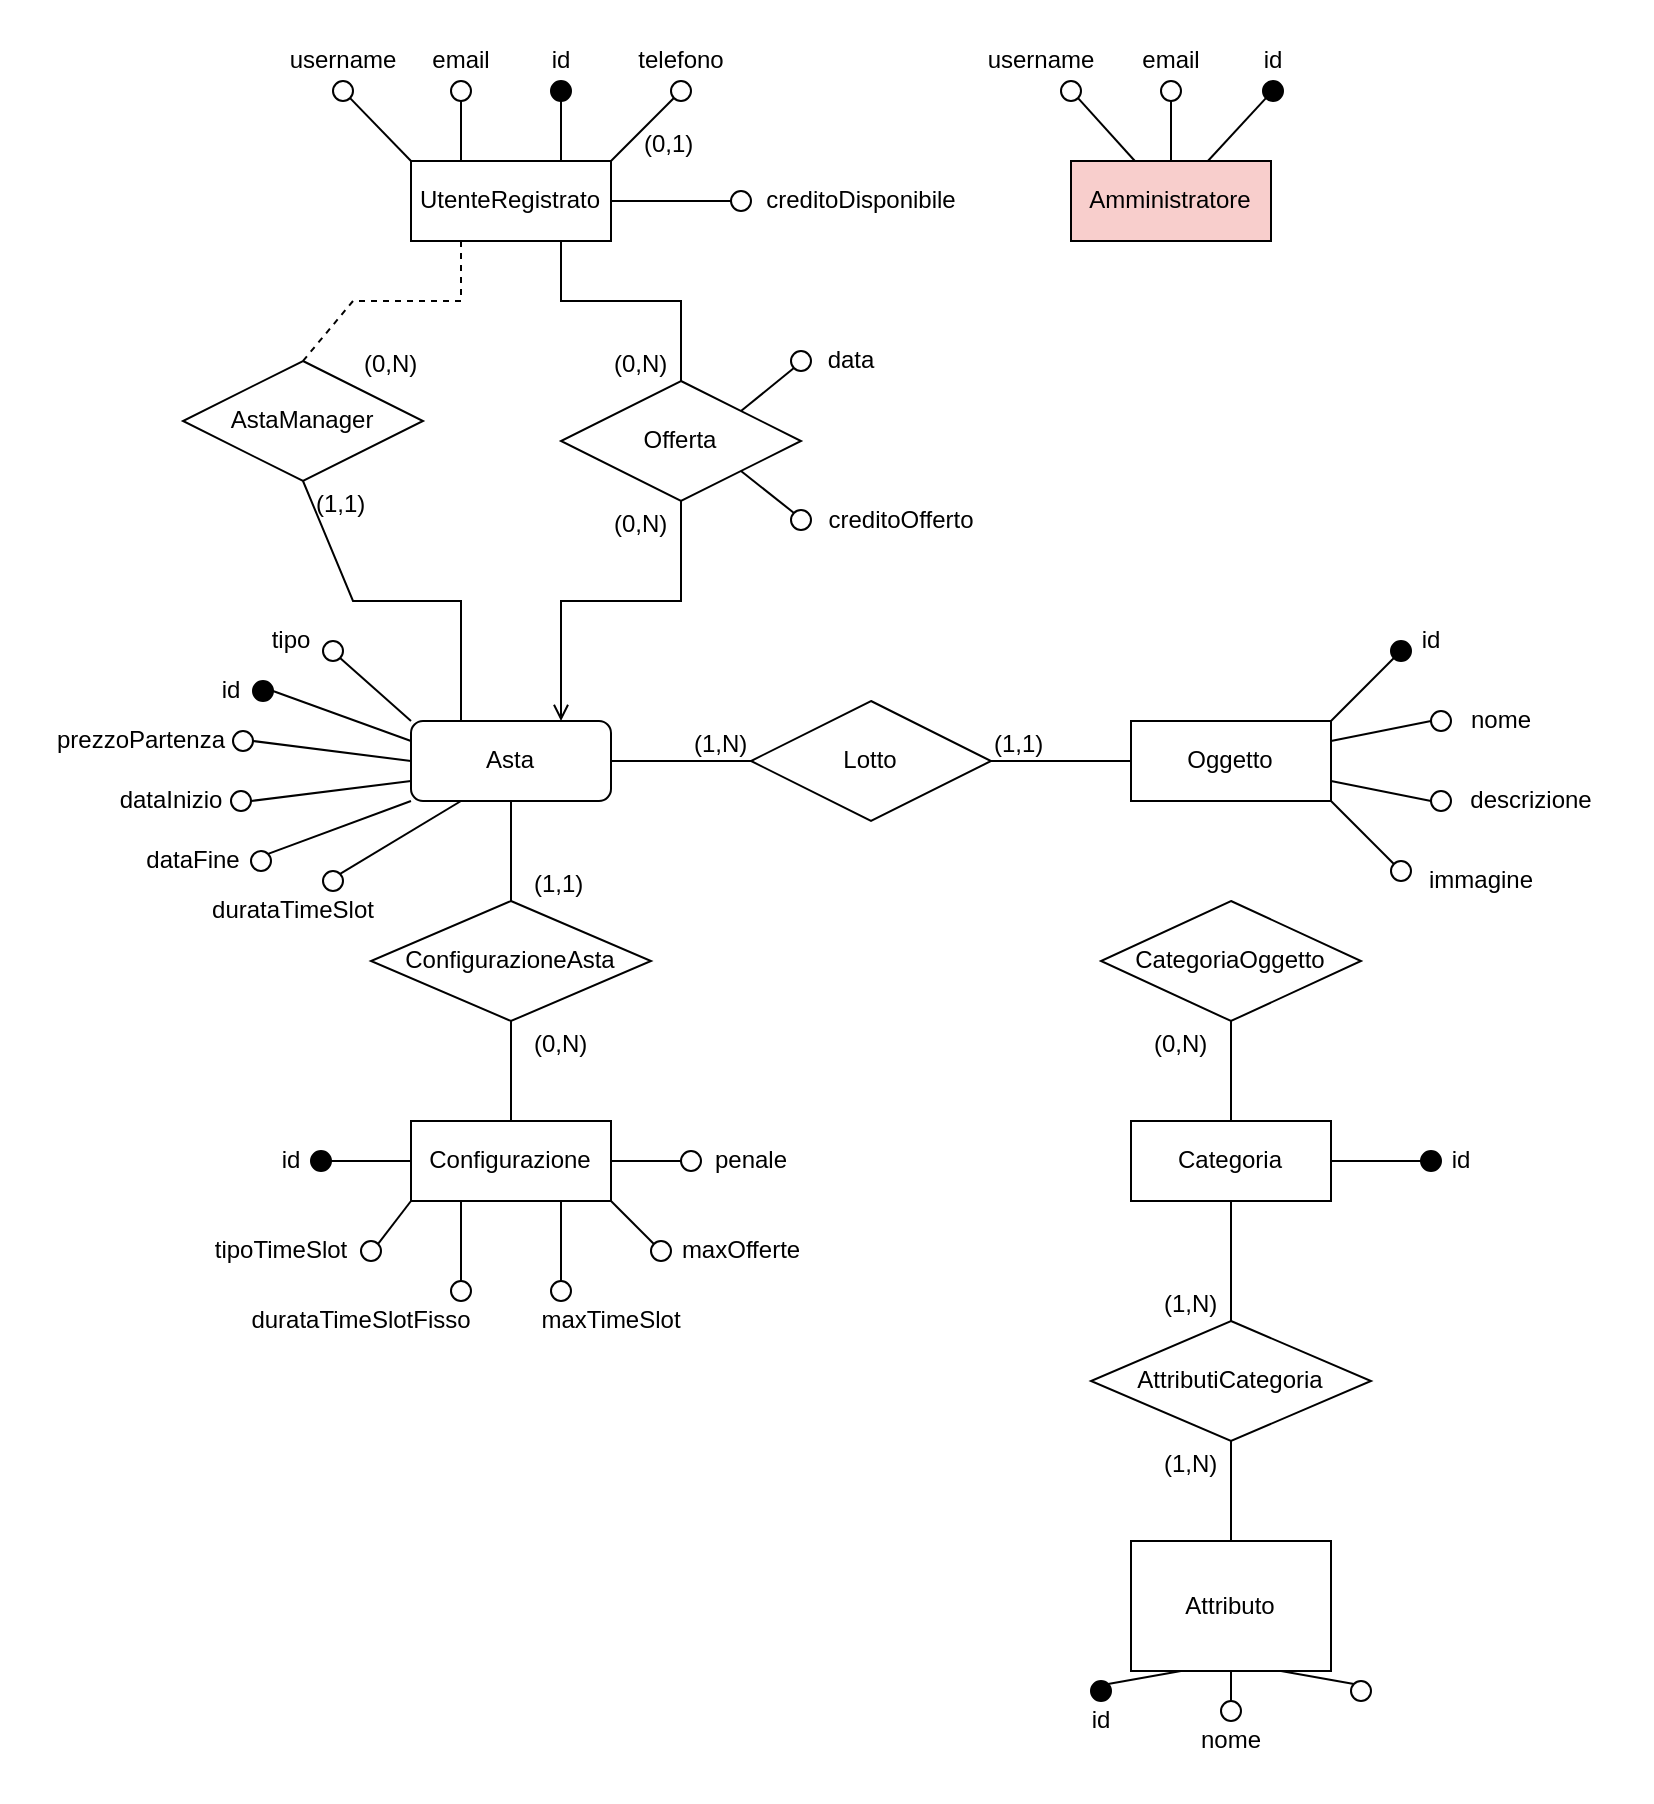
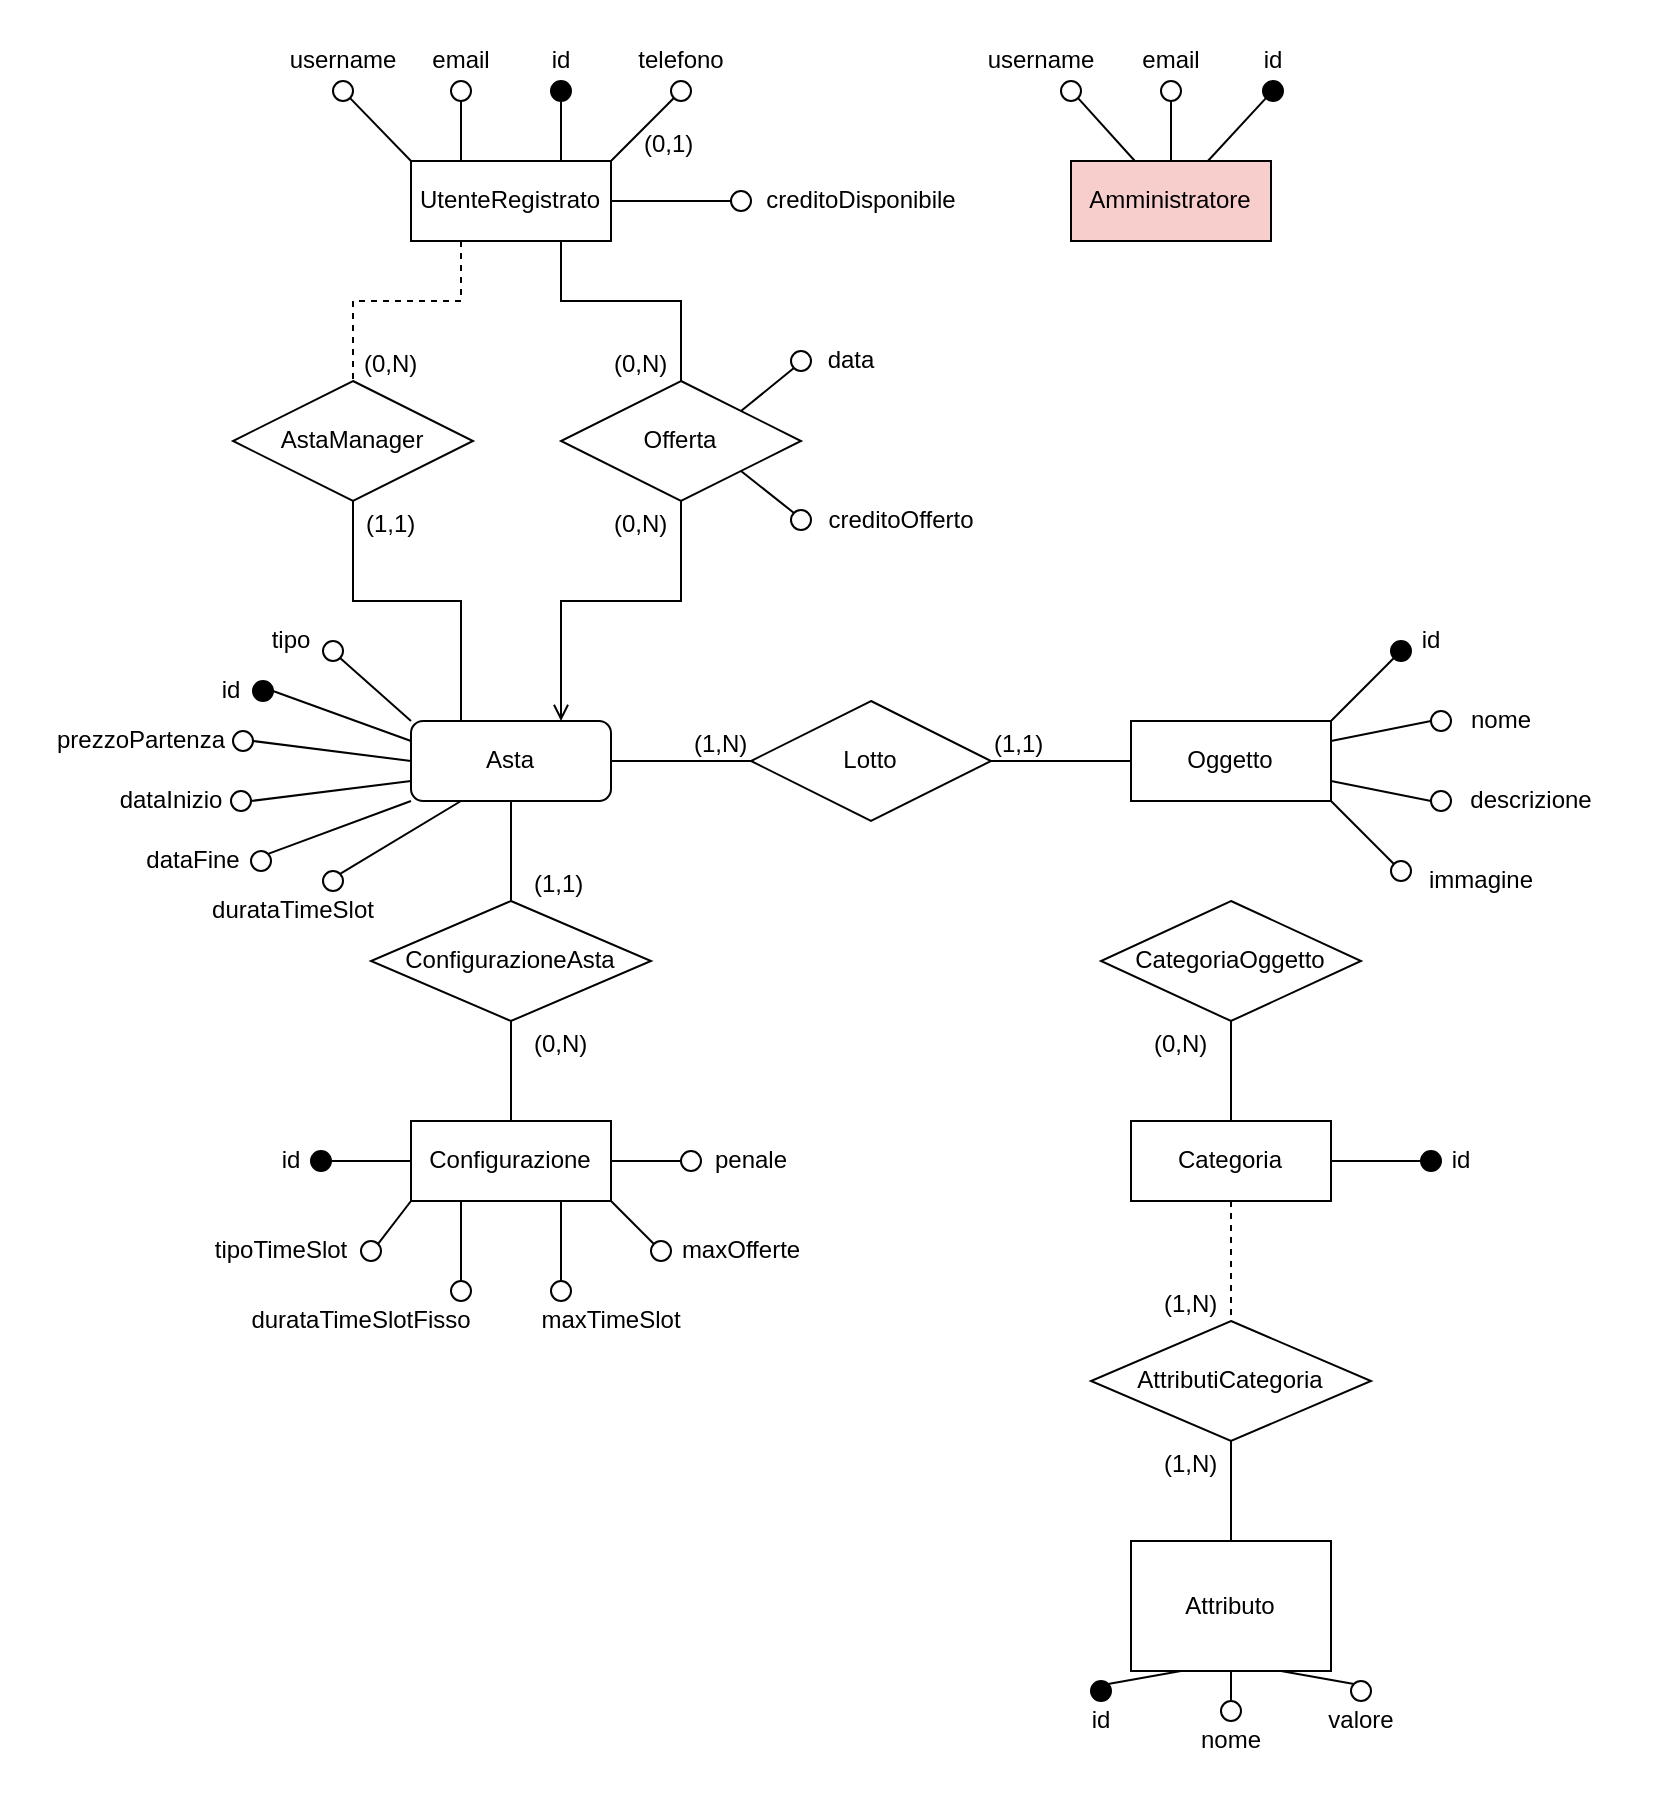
node "AstaManager": moved (303, 421) -> (353, 441)
edge "Categoria" -- "AttributiCategoria": style solid -> dashed
node "valore": added
